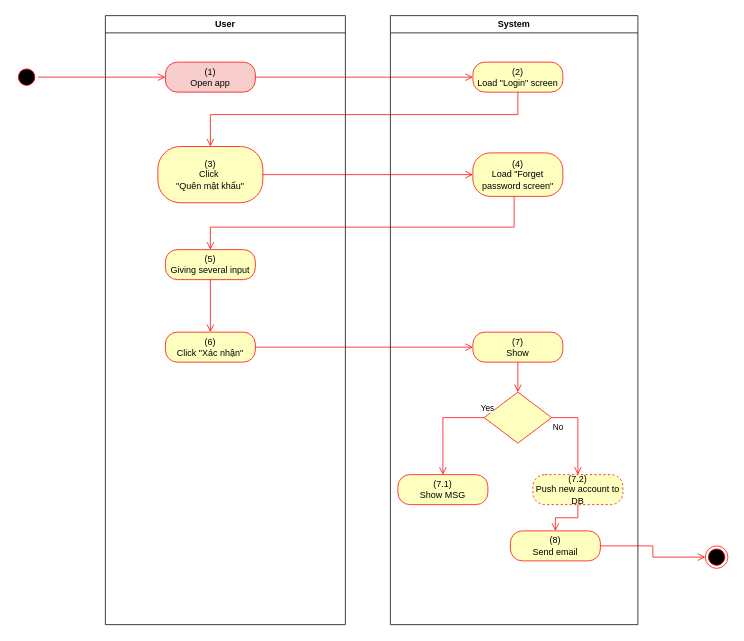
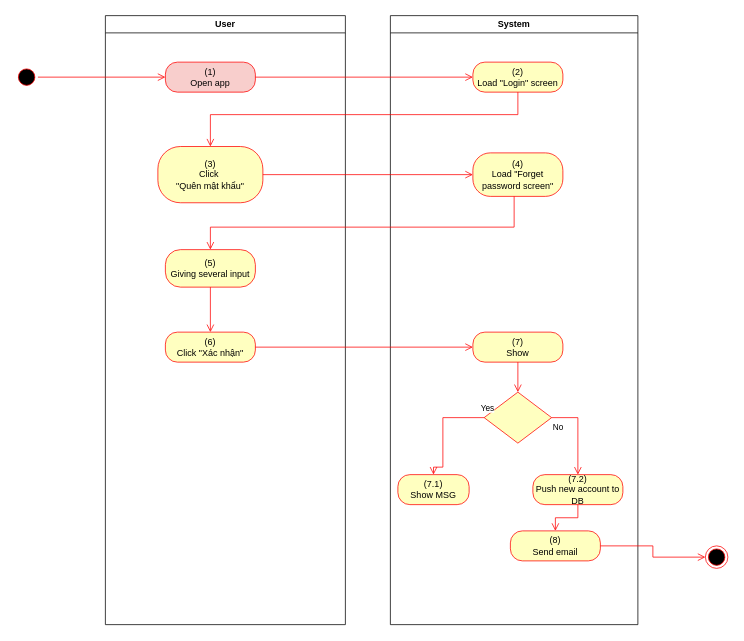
node "(5) Giving several input": size 90x30 -> 90x38
node "(7.1) Show MSG": size 90x30 -> 71x30
node "(7.2) Push new account to DB": style dashed -> solid
